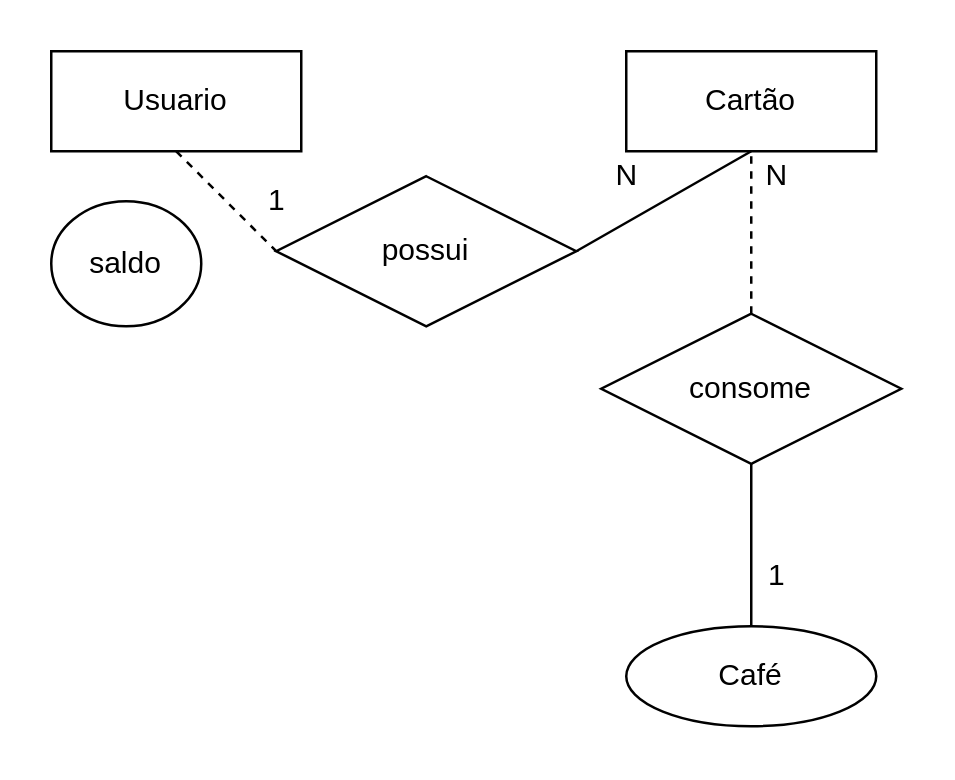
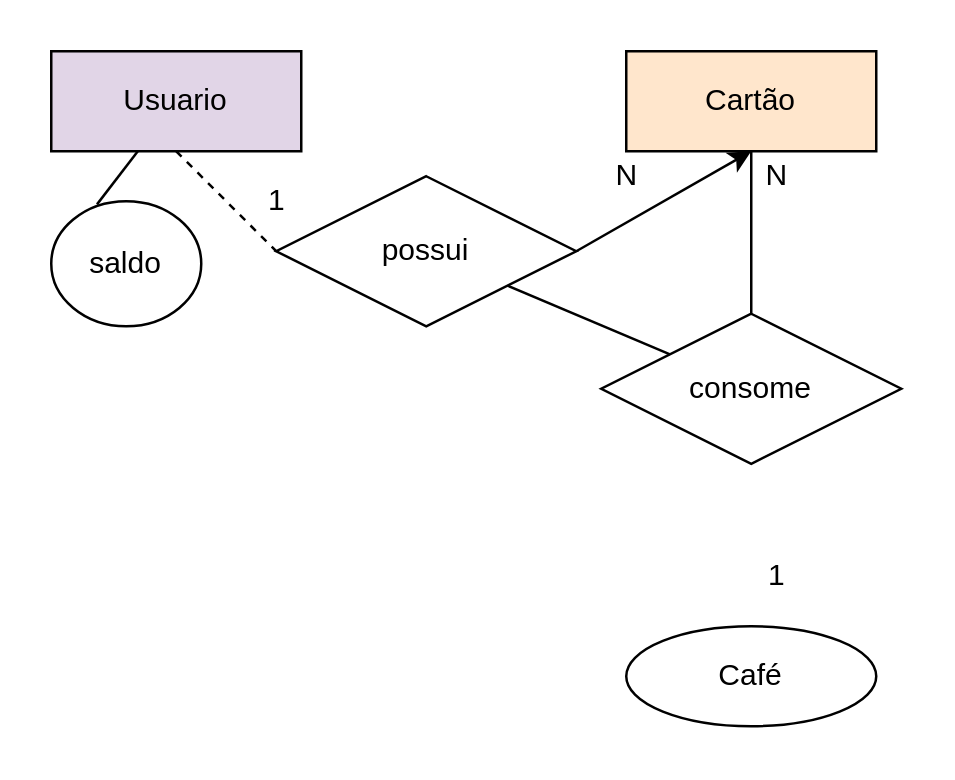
node "Usuario": fillcolor #ffffff -> #e1d5e7
node "Cartão": fillcolor #ffffff -> #ffe6cc
edge "Cartão" -- "possui": arrowhead none -> classic
edge "Usuario" -- "saldo": added
edge "Cartão" -- "consome": style dashed -> solid
edge "consome" -- "Café": now "consome" -- "possui"
